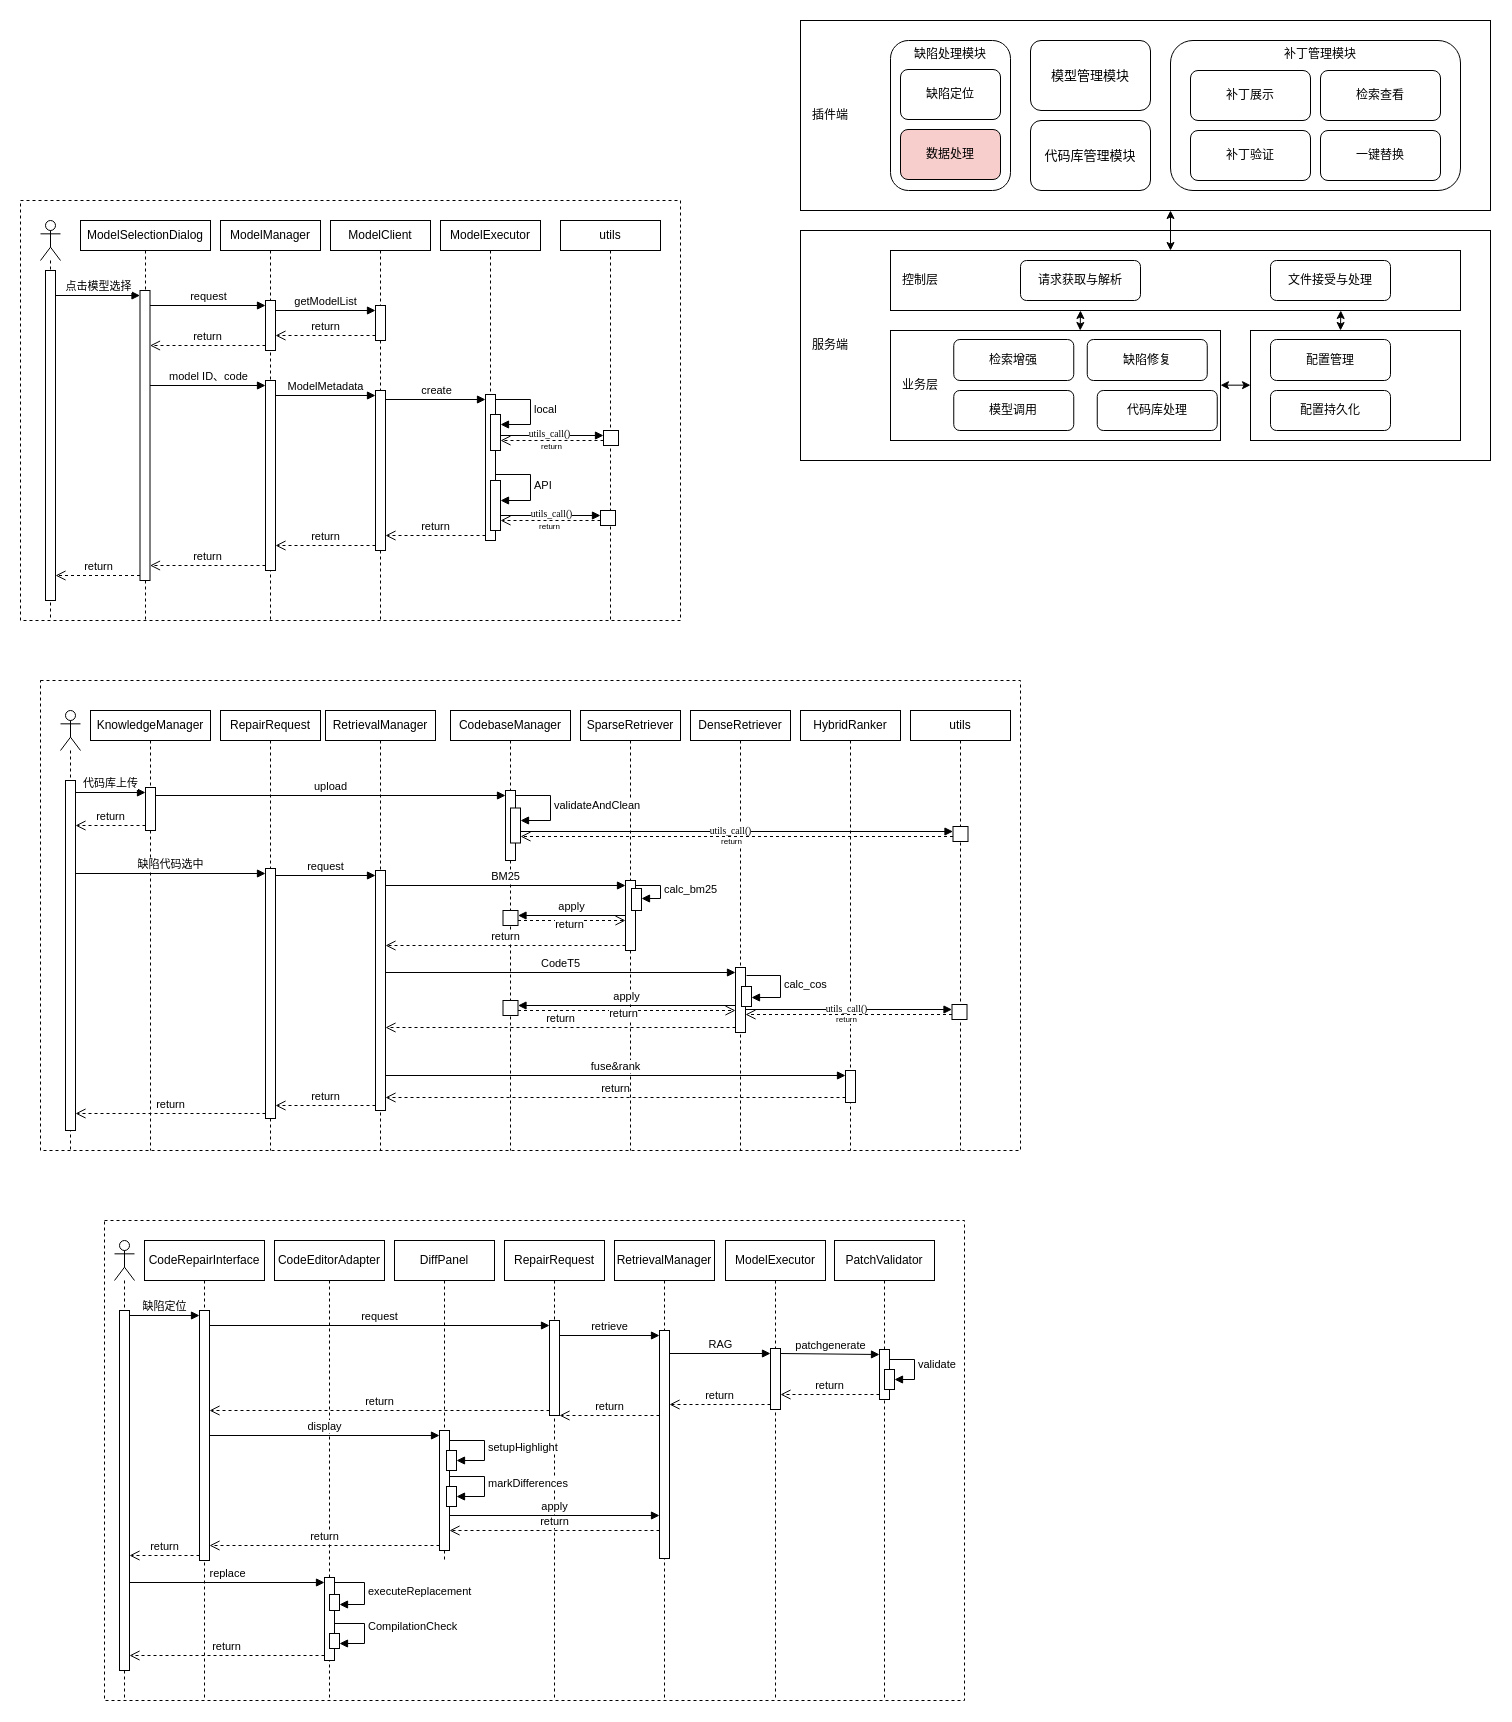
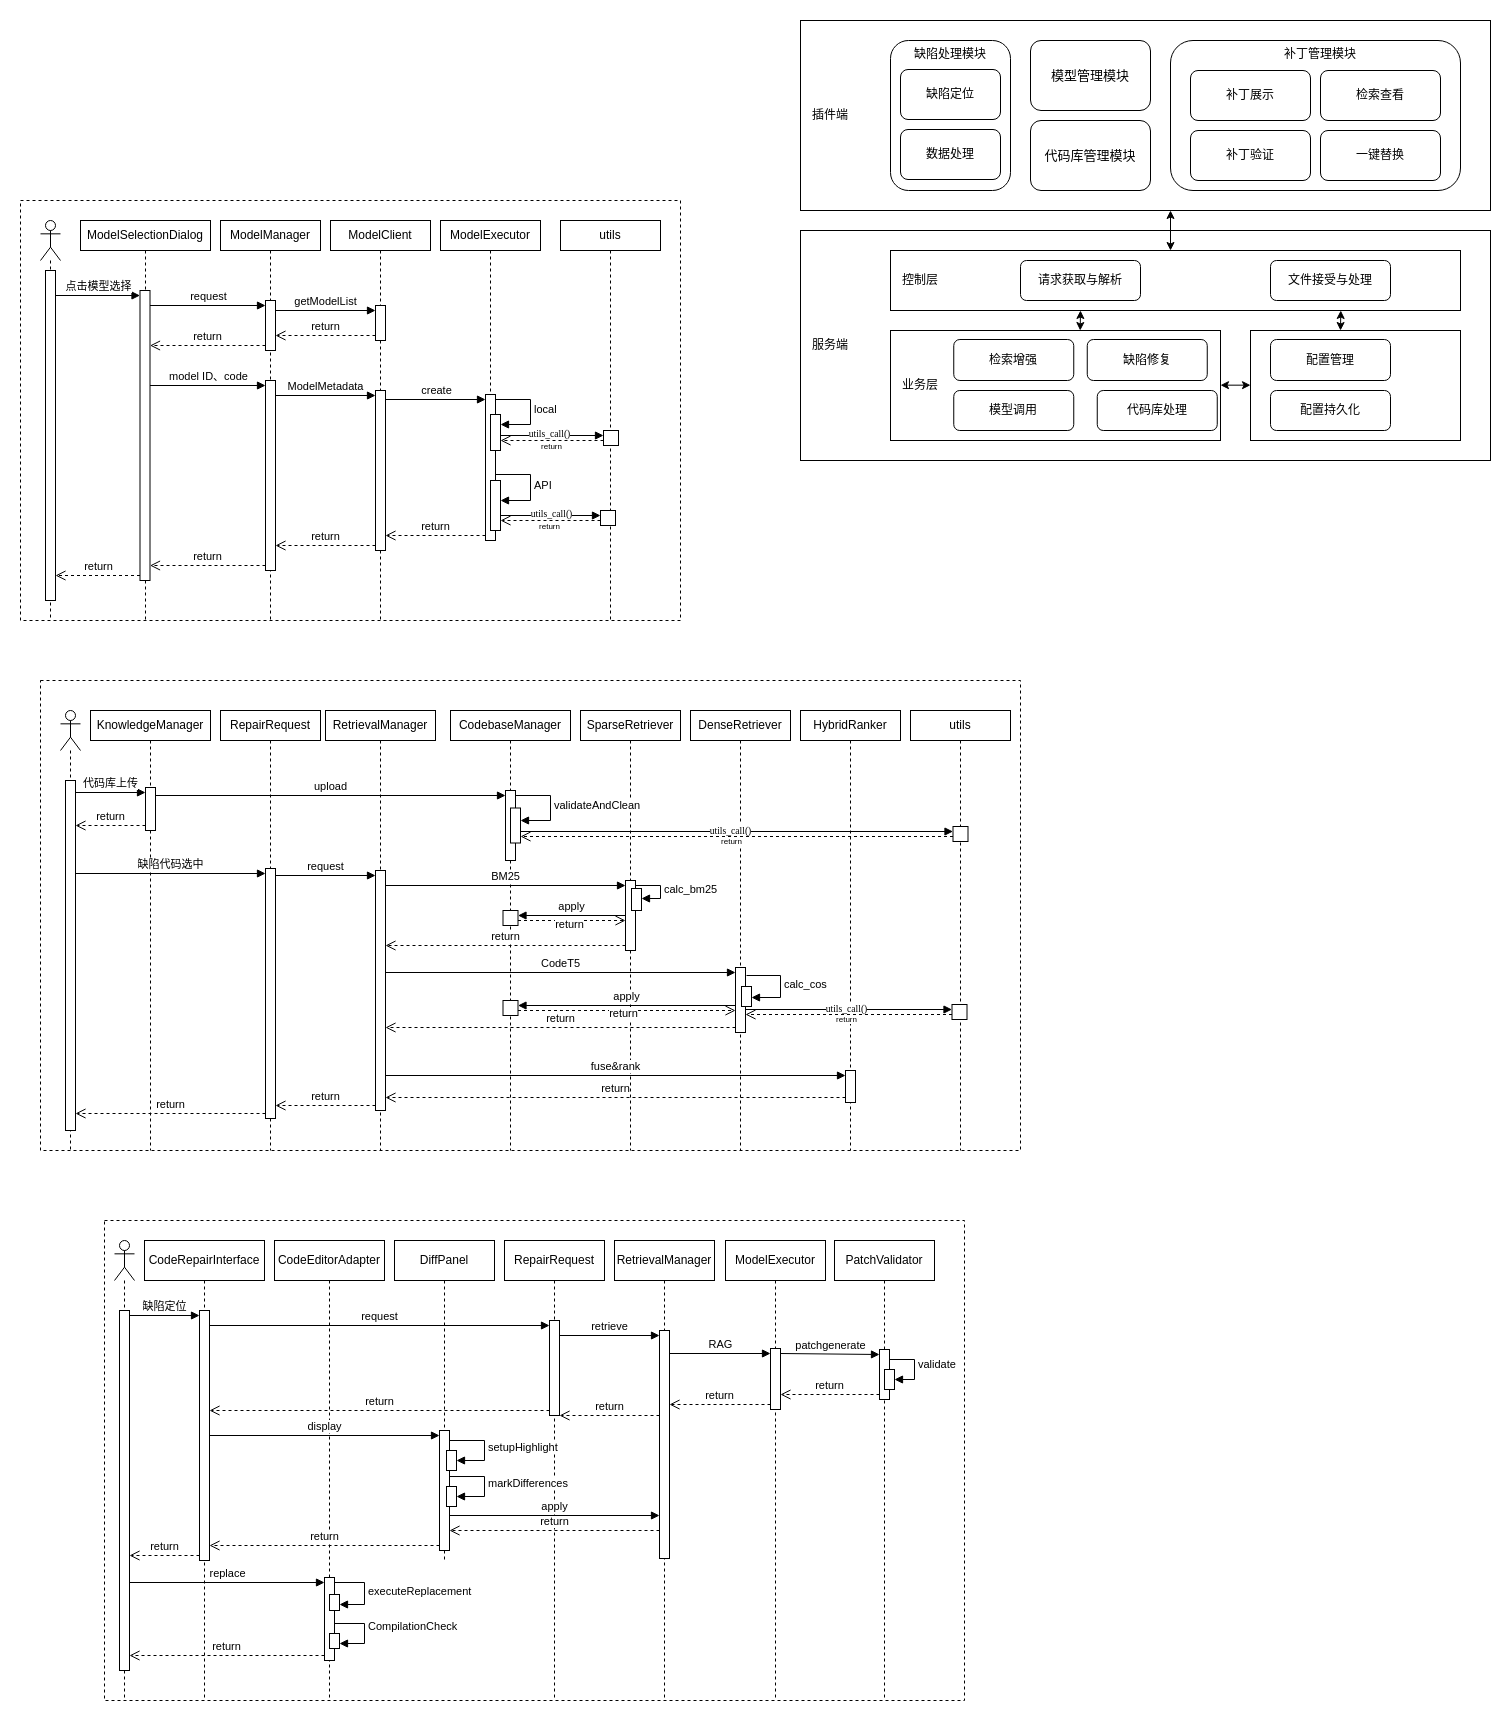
node "数据处理": fillcolor #f8cecc -> #ffffff
